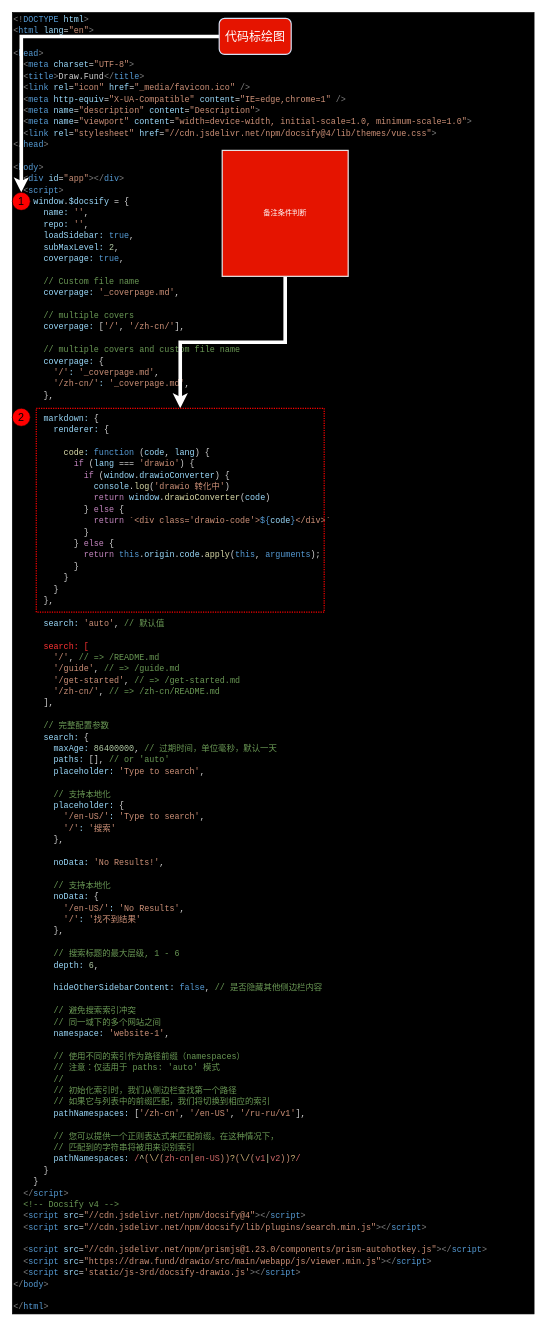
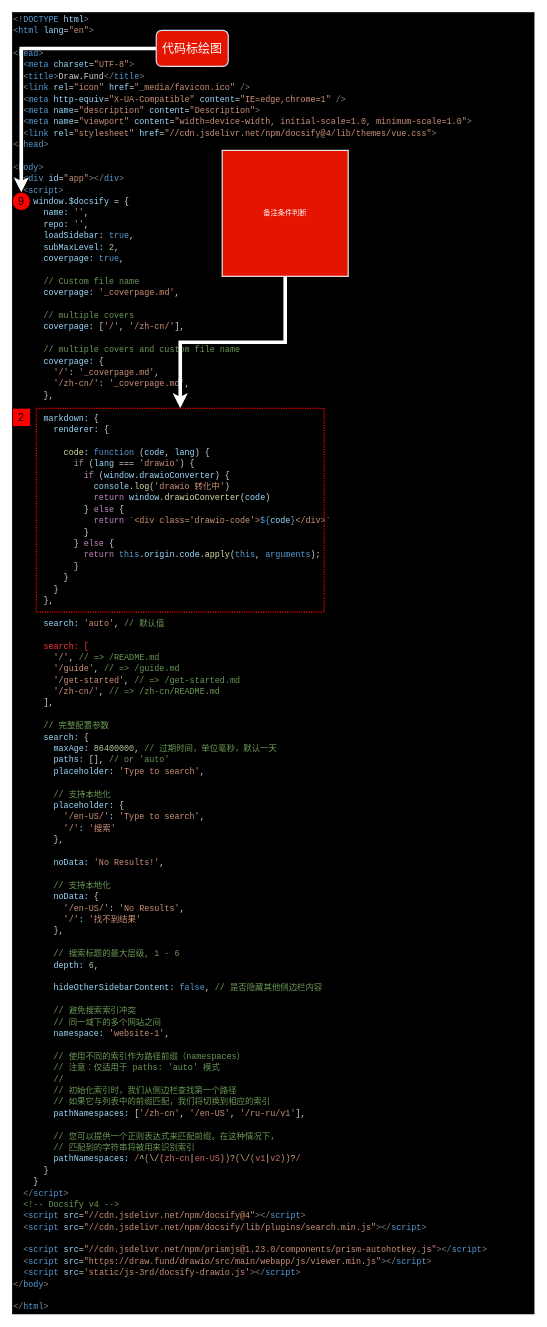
node "代码标绘图": moved (255, 36) -> (192, 48)
node "1": label "1" -> "9"
node "2": shape ellipse -> rectangle
